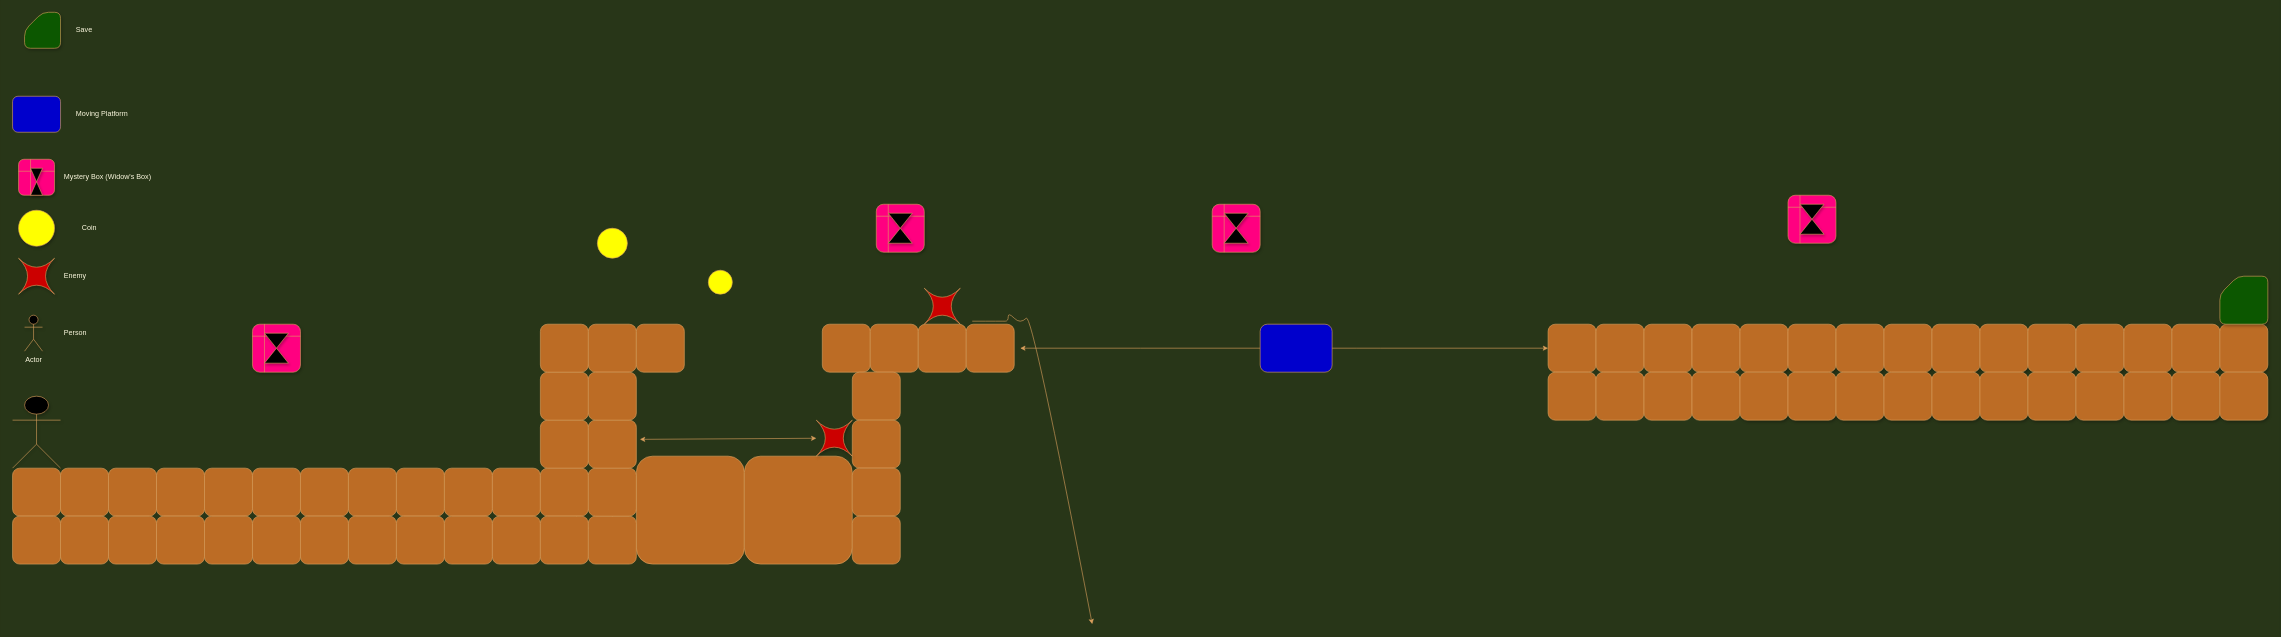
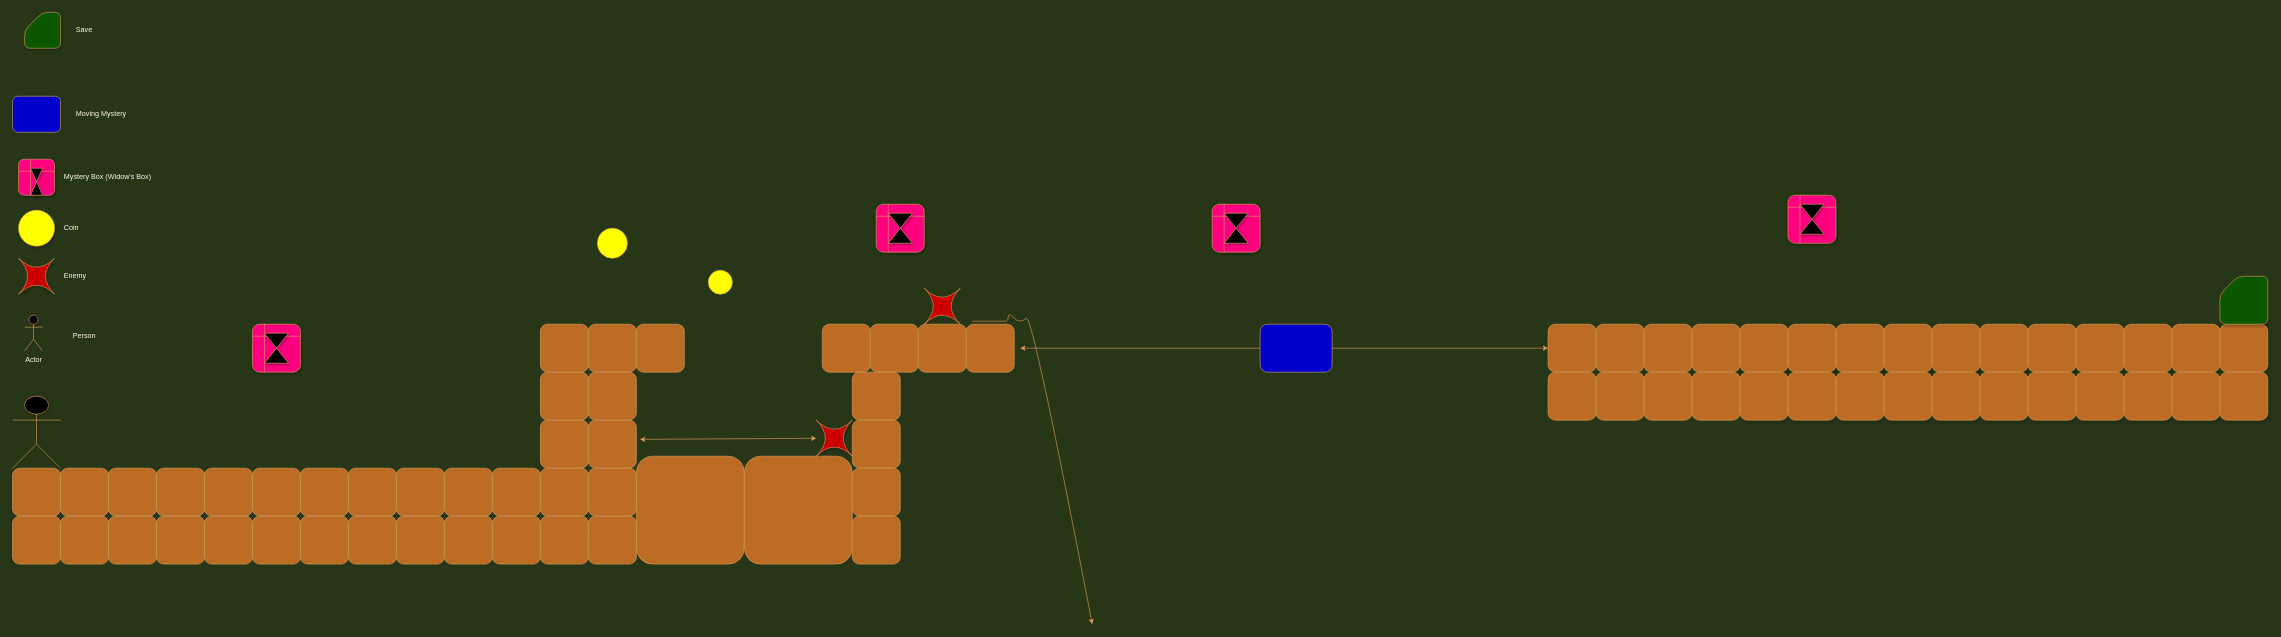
node "Moving Platform": label "Moving Platform" -> "Moving Mystery"
node "Coin": moved (90, 228) -> (72, 228)
node "Person": moved (84, 333) -> (93, 336)
